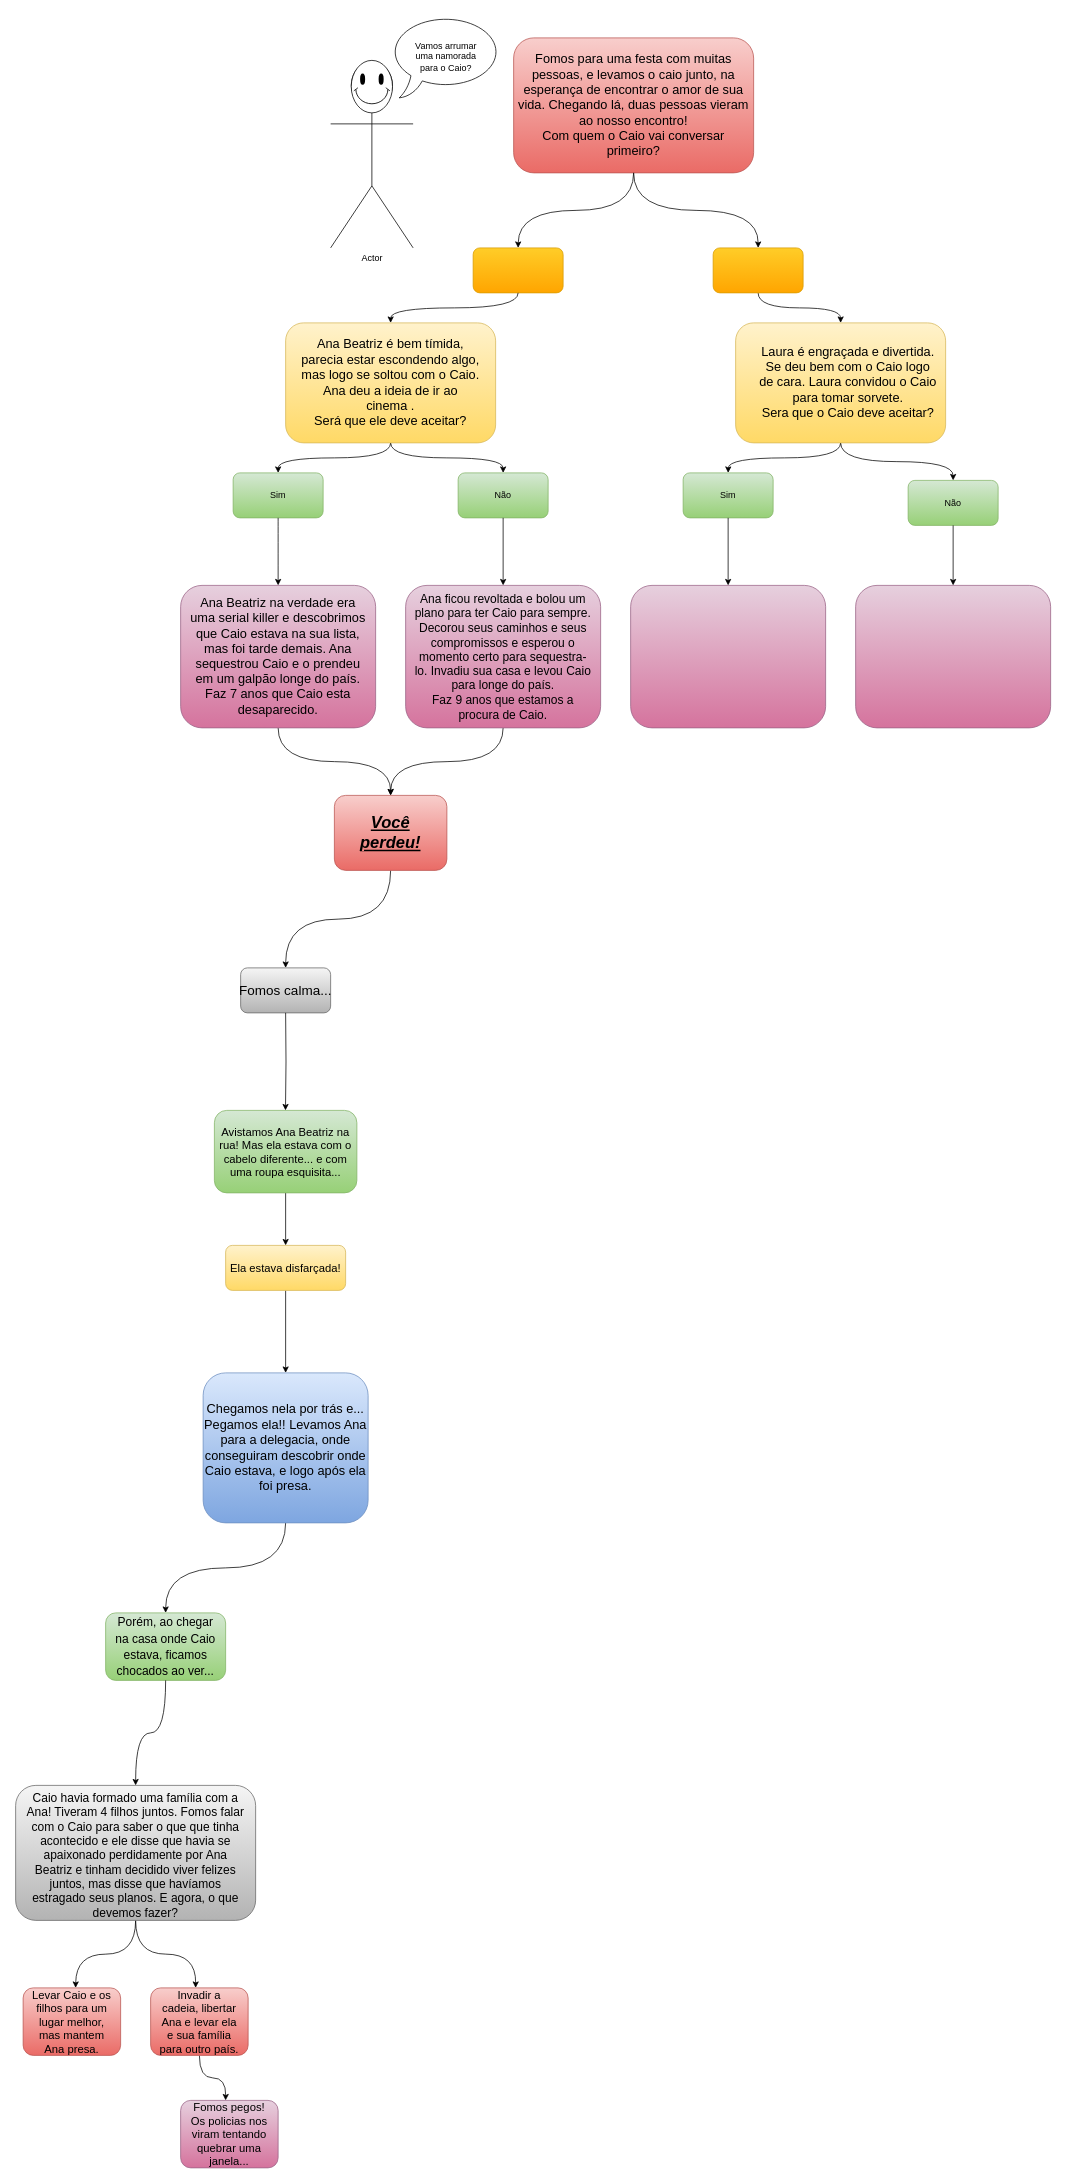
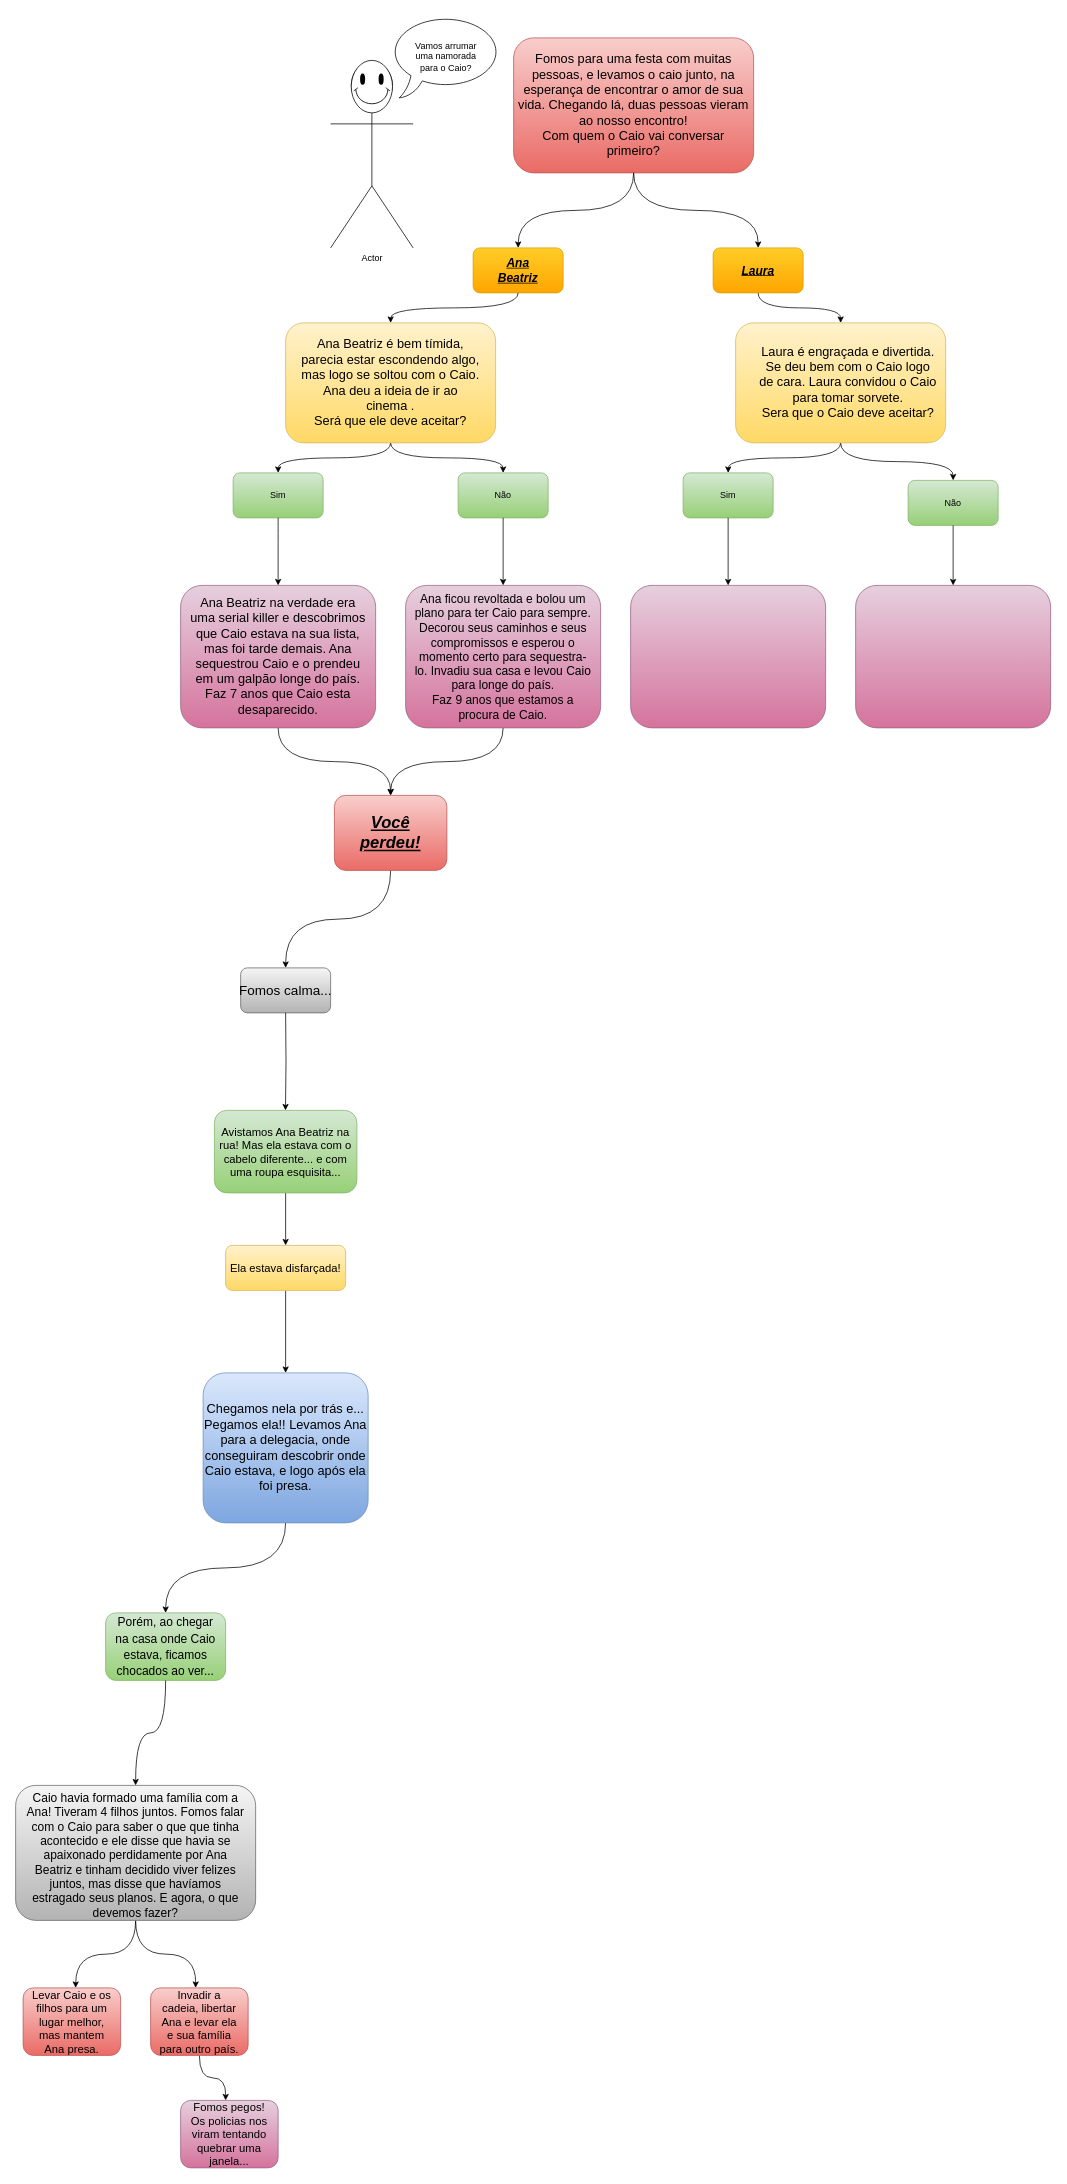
node "Ana Beatriz": added
node "Laura": added
